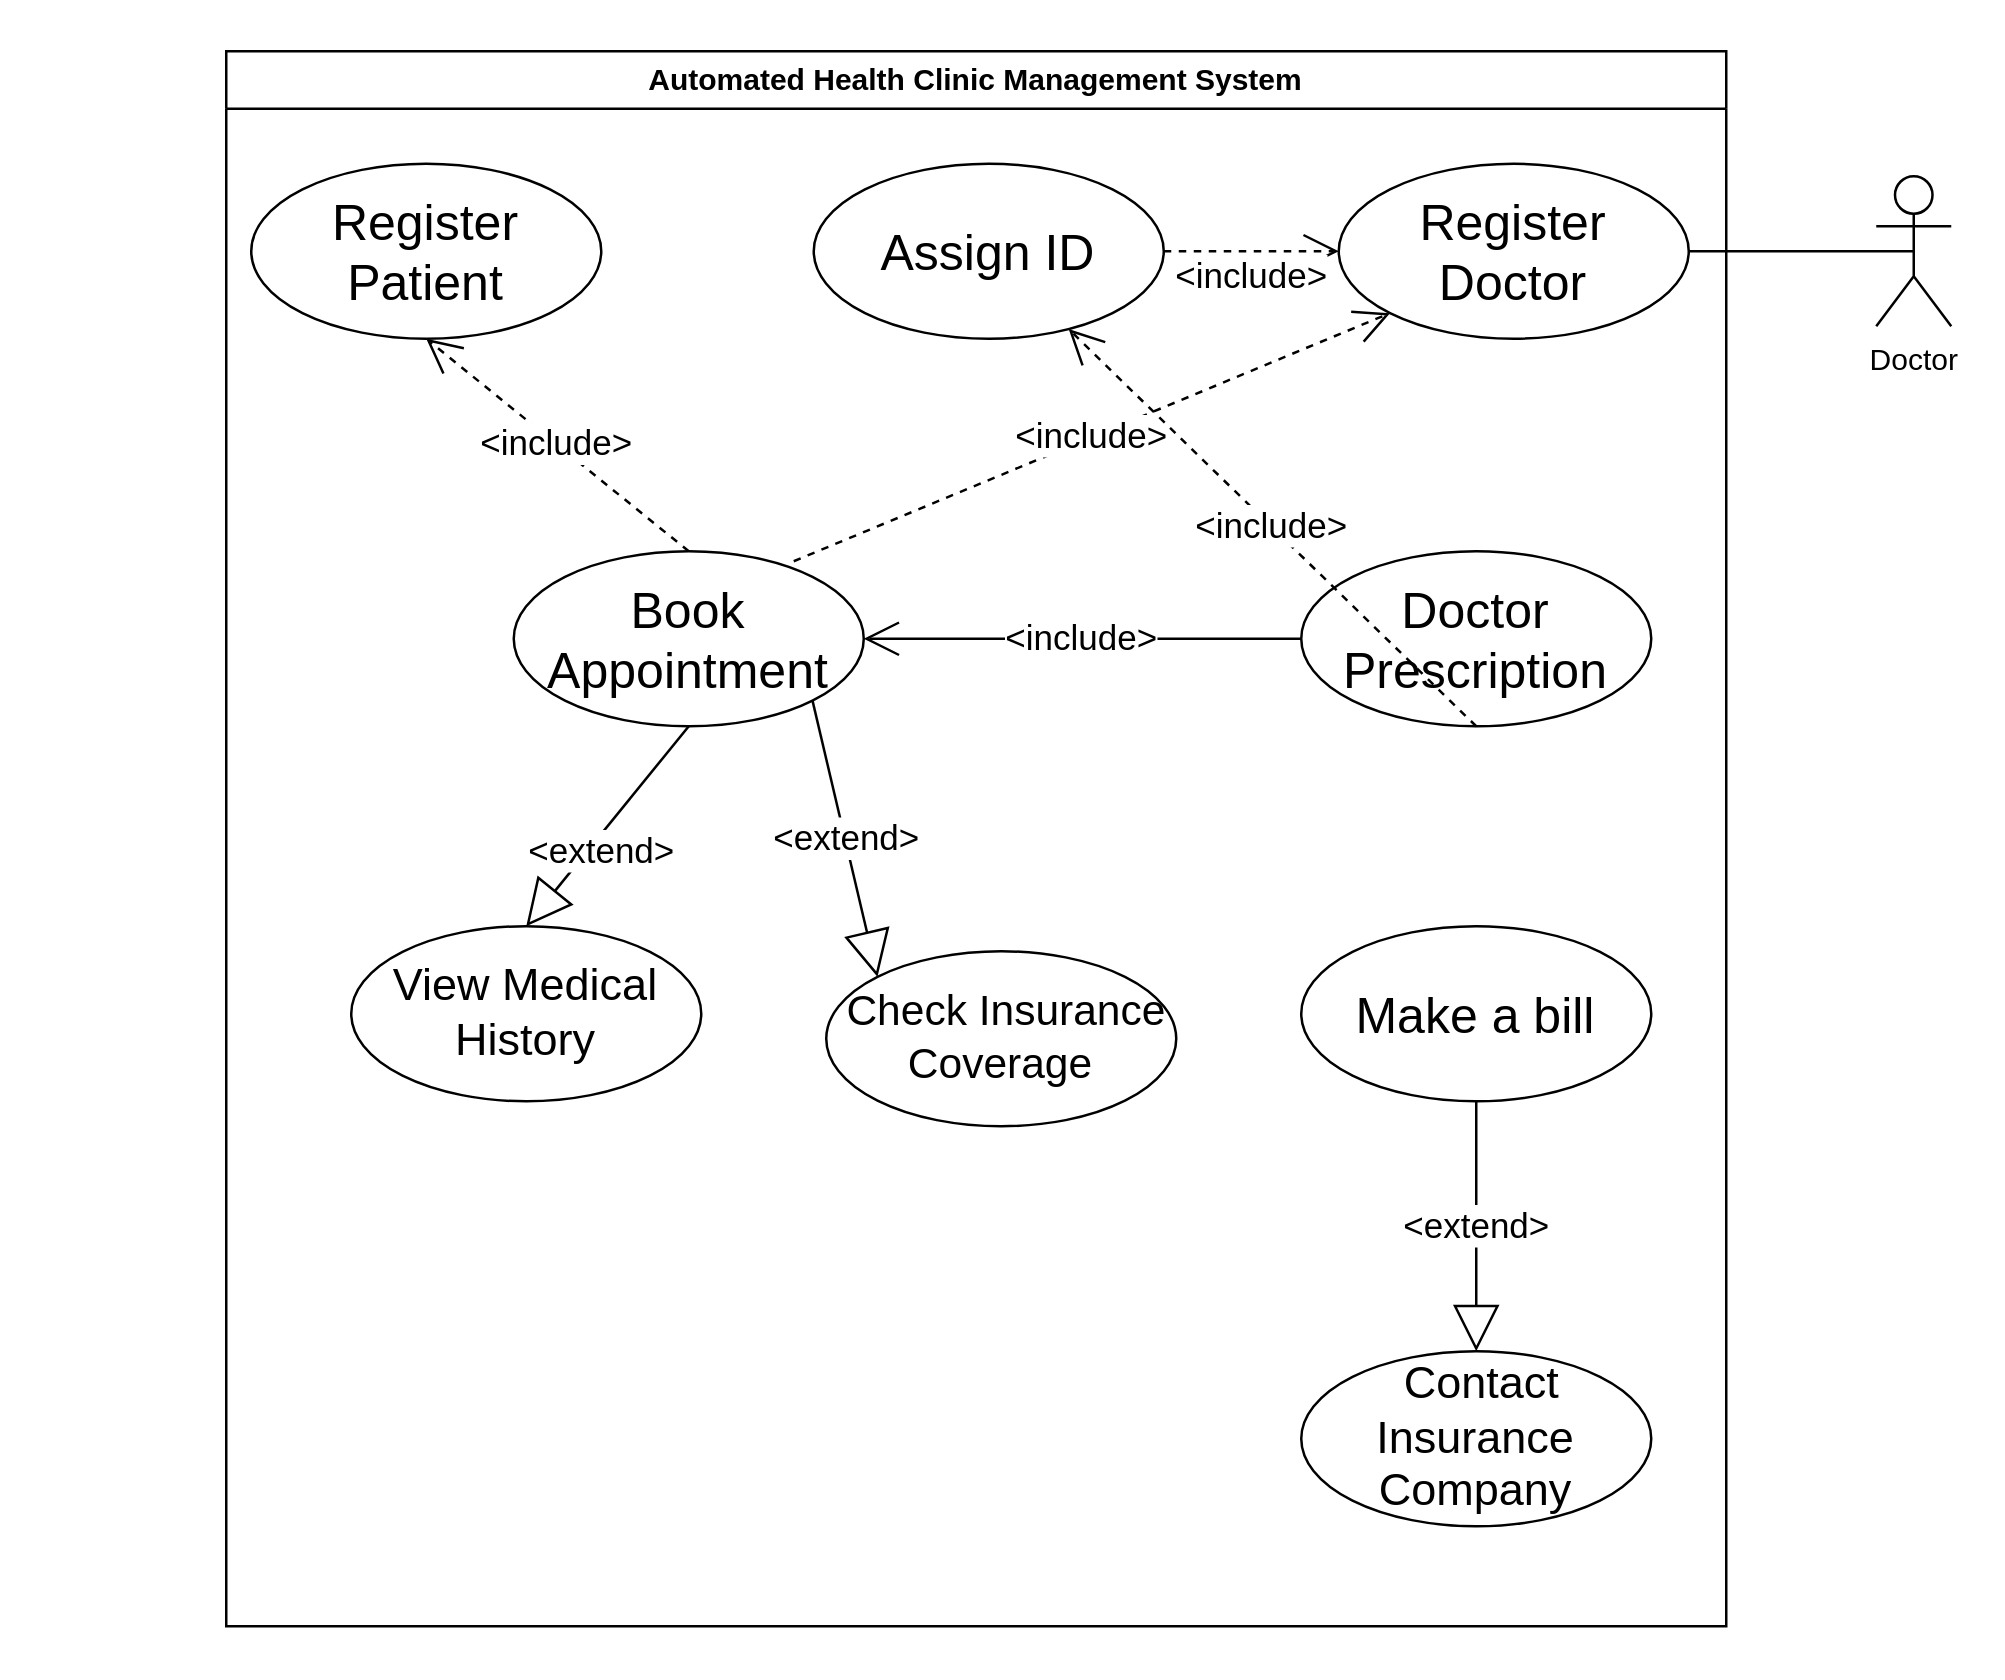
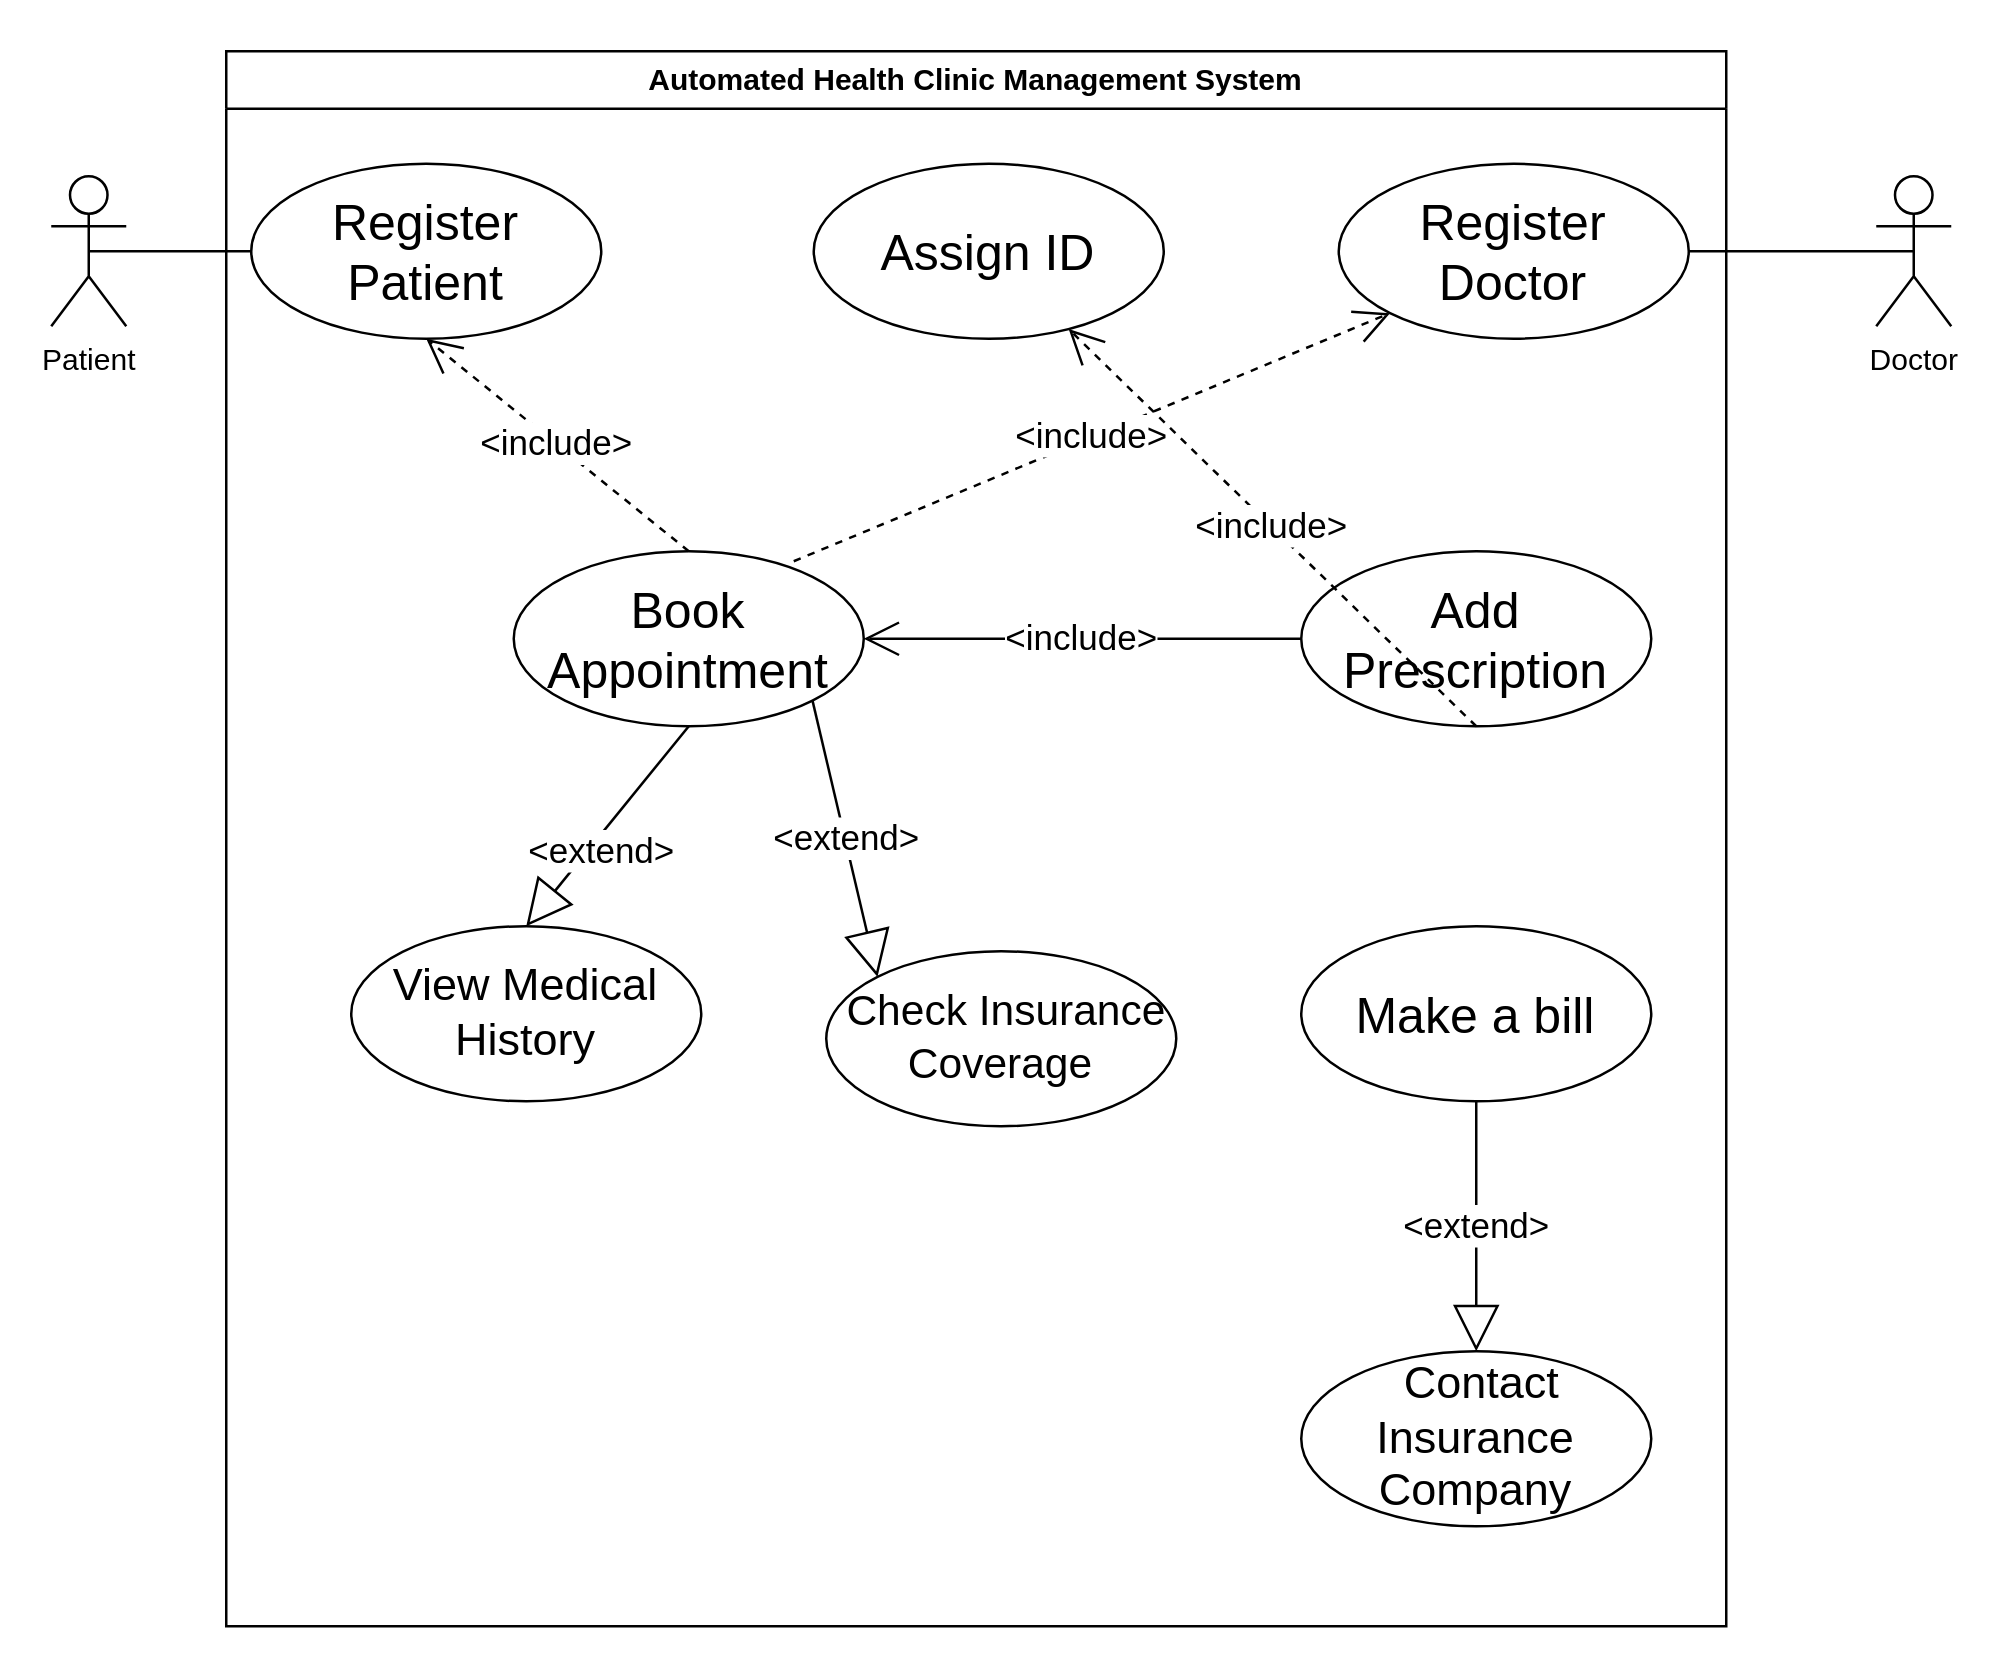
node "Patient": added
edge "Patient" -- "Register Patient": added
edge "Assign ID" -> "Register Doctor": removed, label "<include>"
node "Doctor Prescription": label "Doctor Prescription" -> "Add Prescription"
